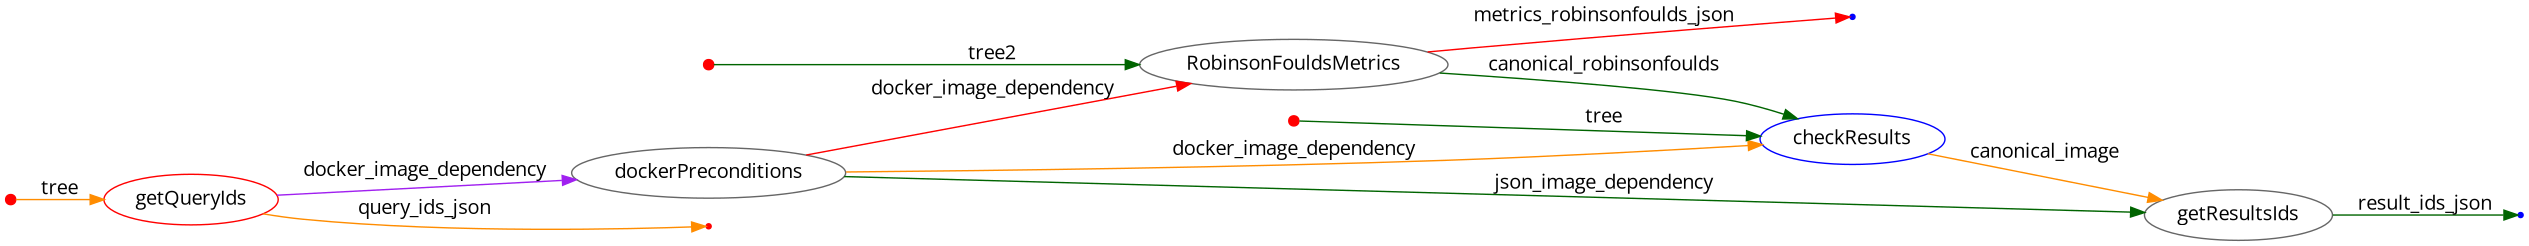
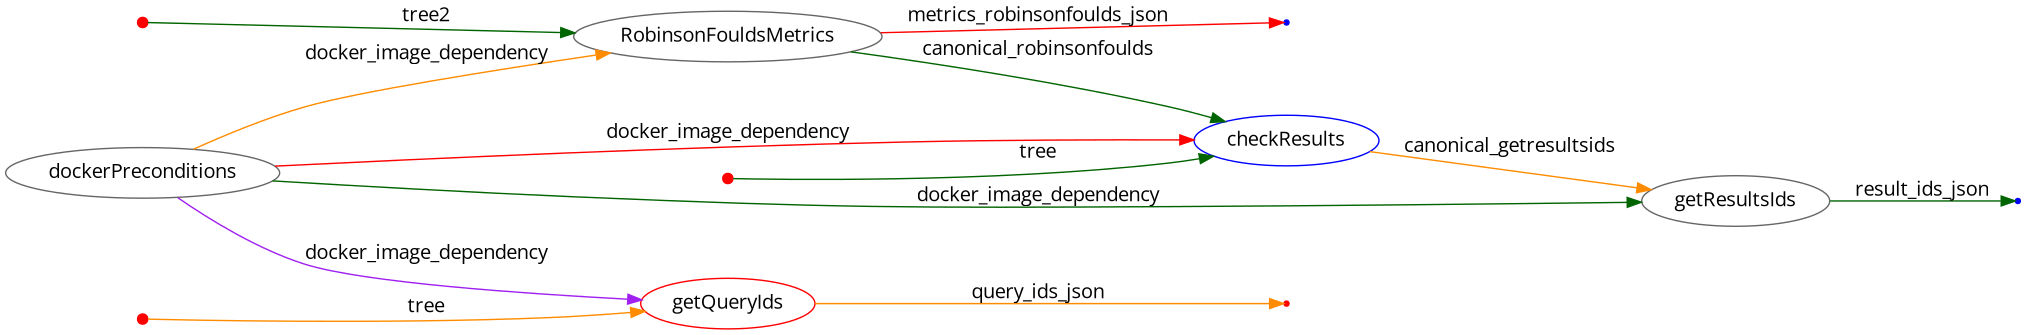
edge "dockerPreconditions" -> "RobinsonFouldsMetrics": color red -> darkorange
edge "checkResults" -> "getResultsIds": label "canonical_image" -> "canonical_getresultsids"
edge "dockerPreconditions" -> "checkResults": color darkorange -> red
edge "dockerPreconditions" -> "getResultsIds": label "json_image_dependency" -> "docker_image_dependency"
edge "getQueryIds" -> "dockerPreconditions": reversed
